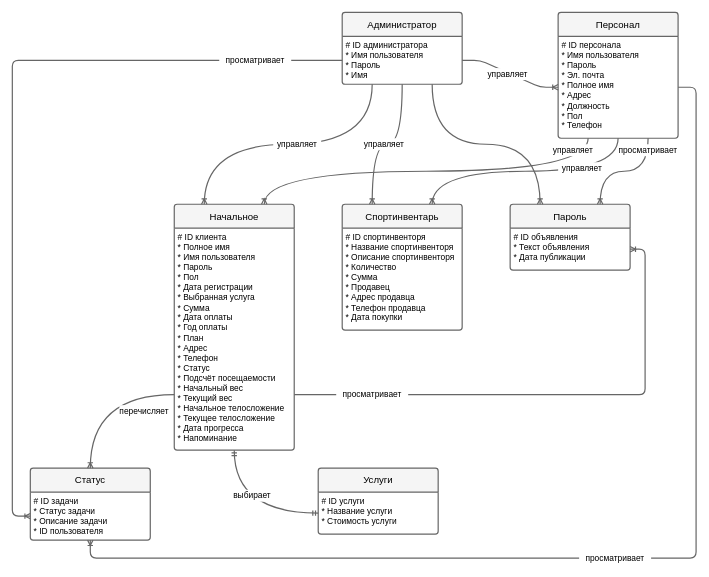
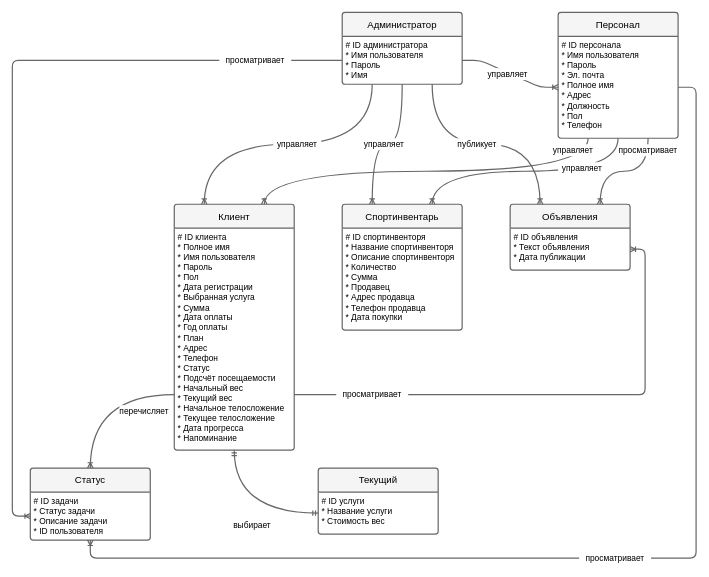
node "публикует": added
node "Начальное": label "Начальное" -> "Клиент"
node "Пароль": label "Пароль" -> "Объявления"
node "Услуги": label "Услуги" -> "Текущий"
node "выбирает": moved (252, 496) -> (252, 526)
node "# ID услуги * Название услуги * Стоимость услуги": label "# ID услуги * Название услуги * Стоимость услуги" -> "# ID услуги * Название услуги * Стоимость вес"
